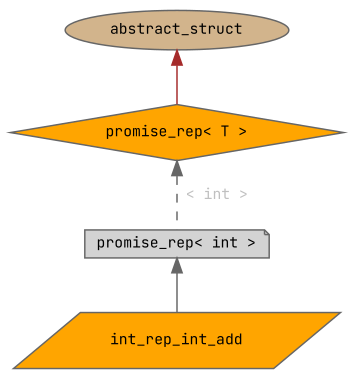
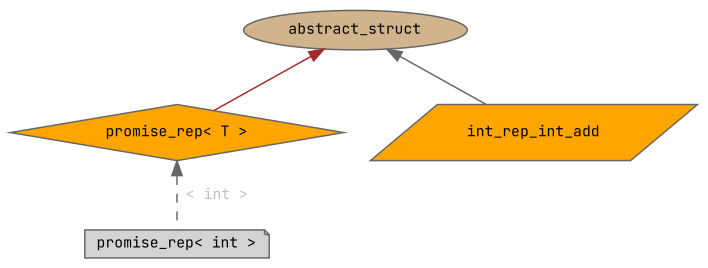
edge "int_rep_int_add" -> "promise_rep< int >": now "int_rep_int_add" -> "abstract_struct"
